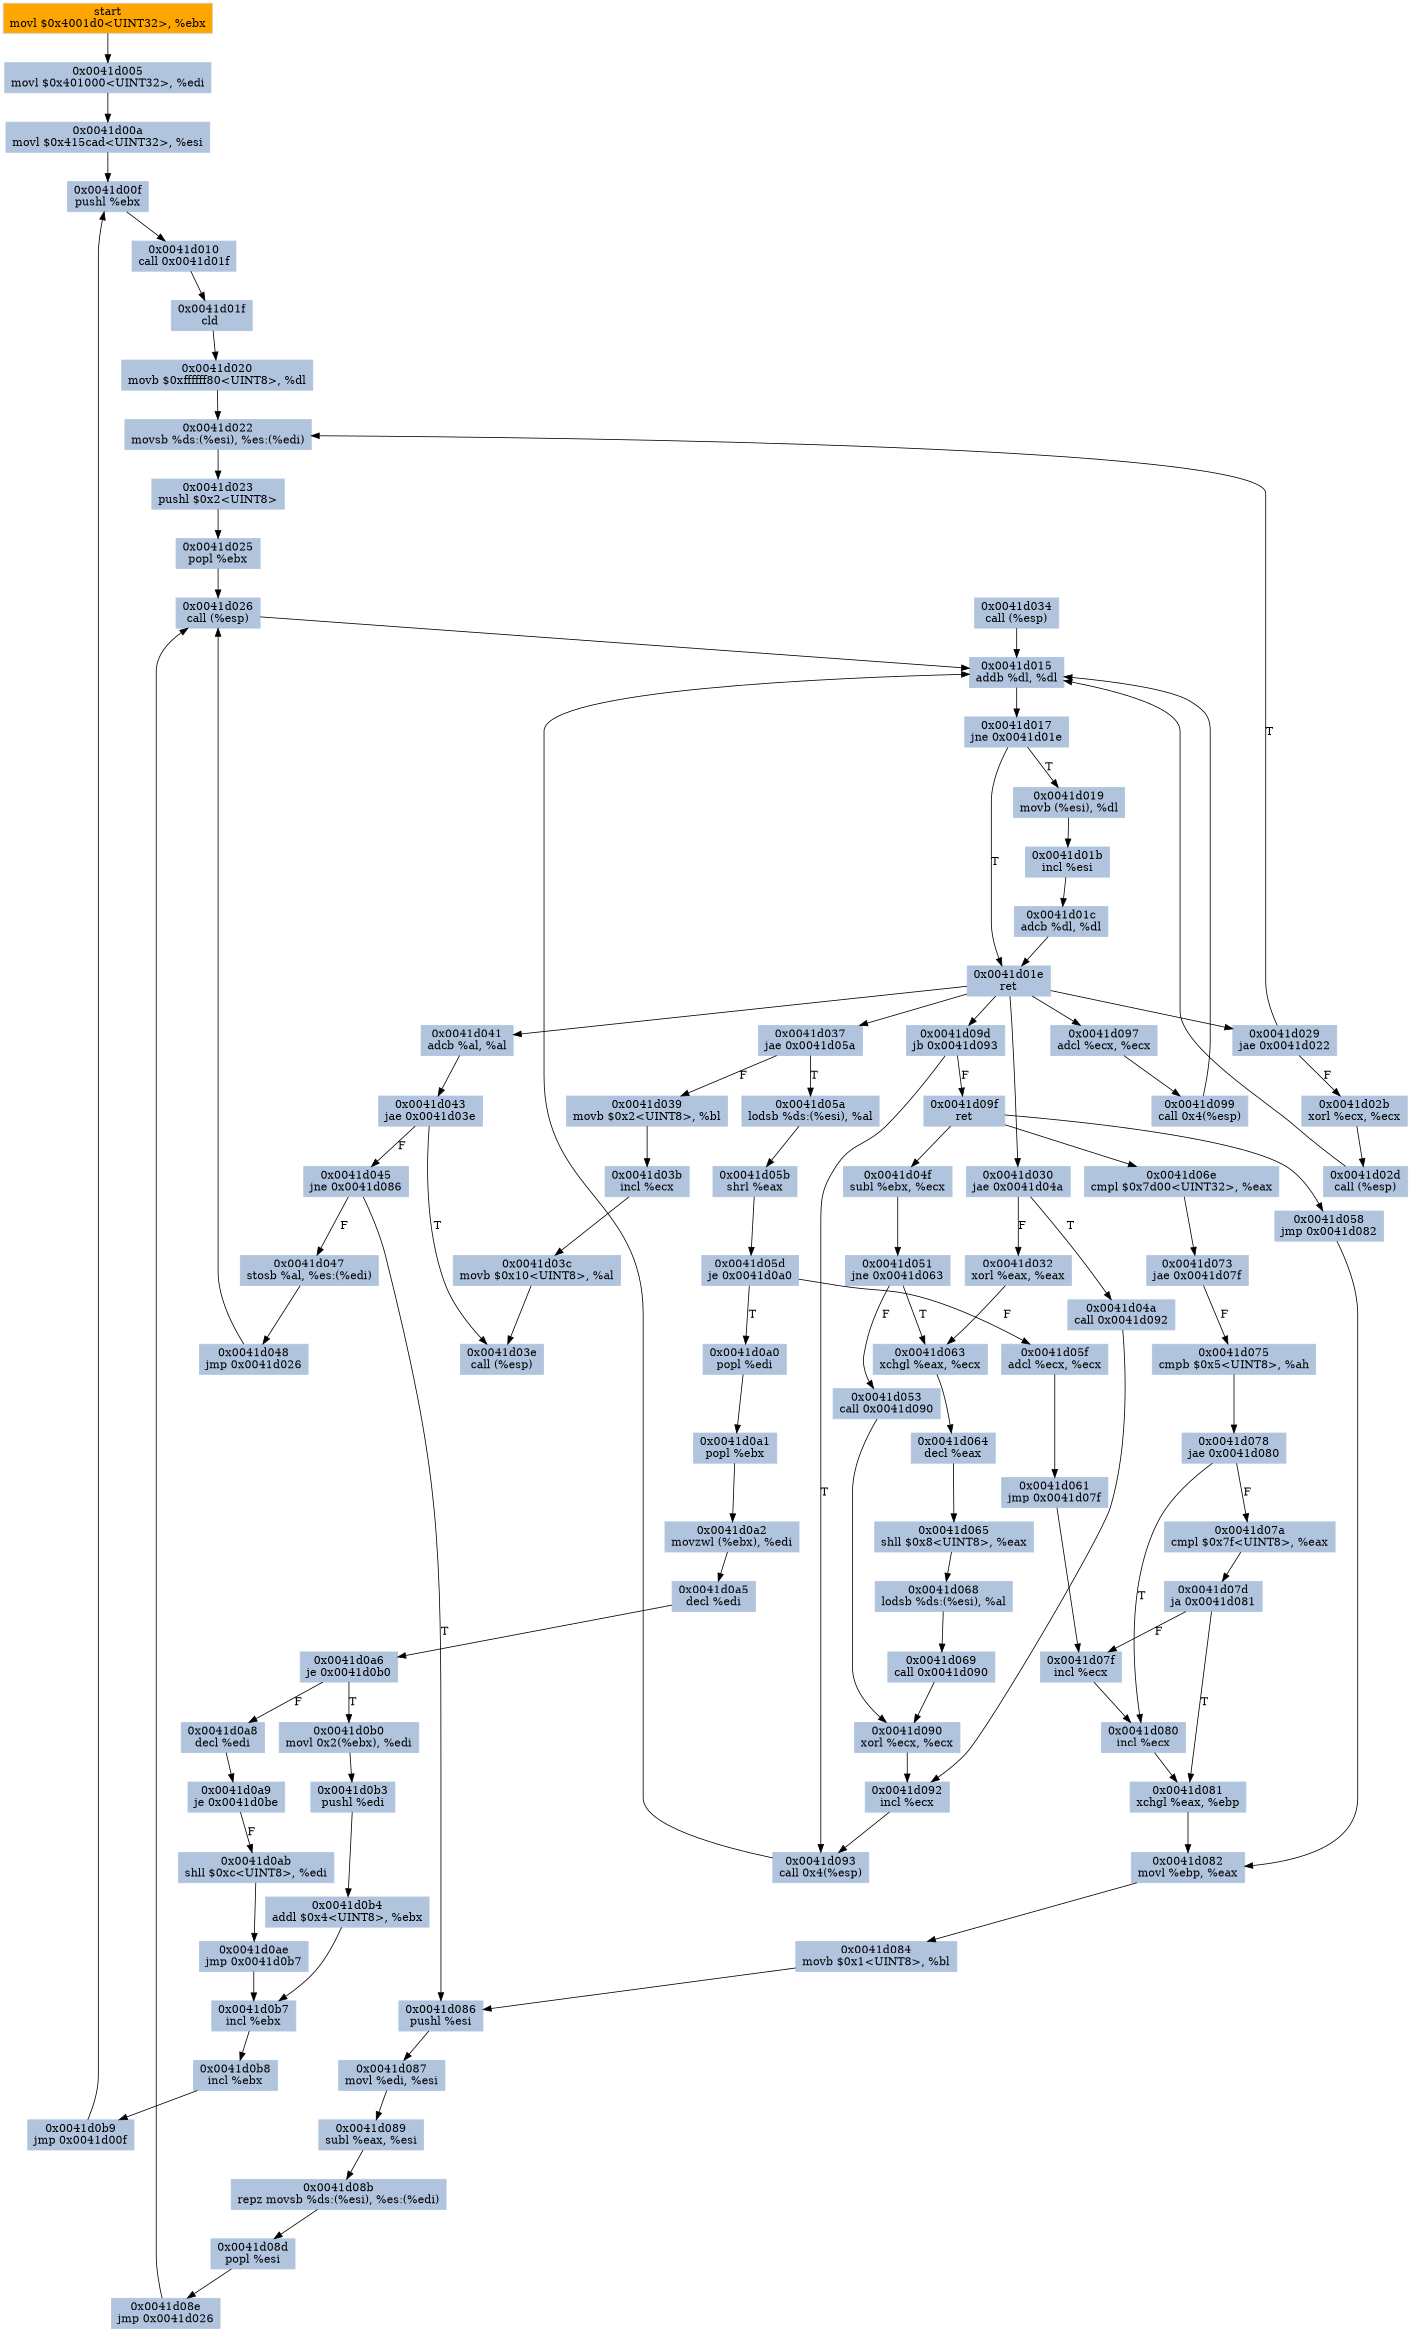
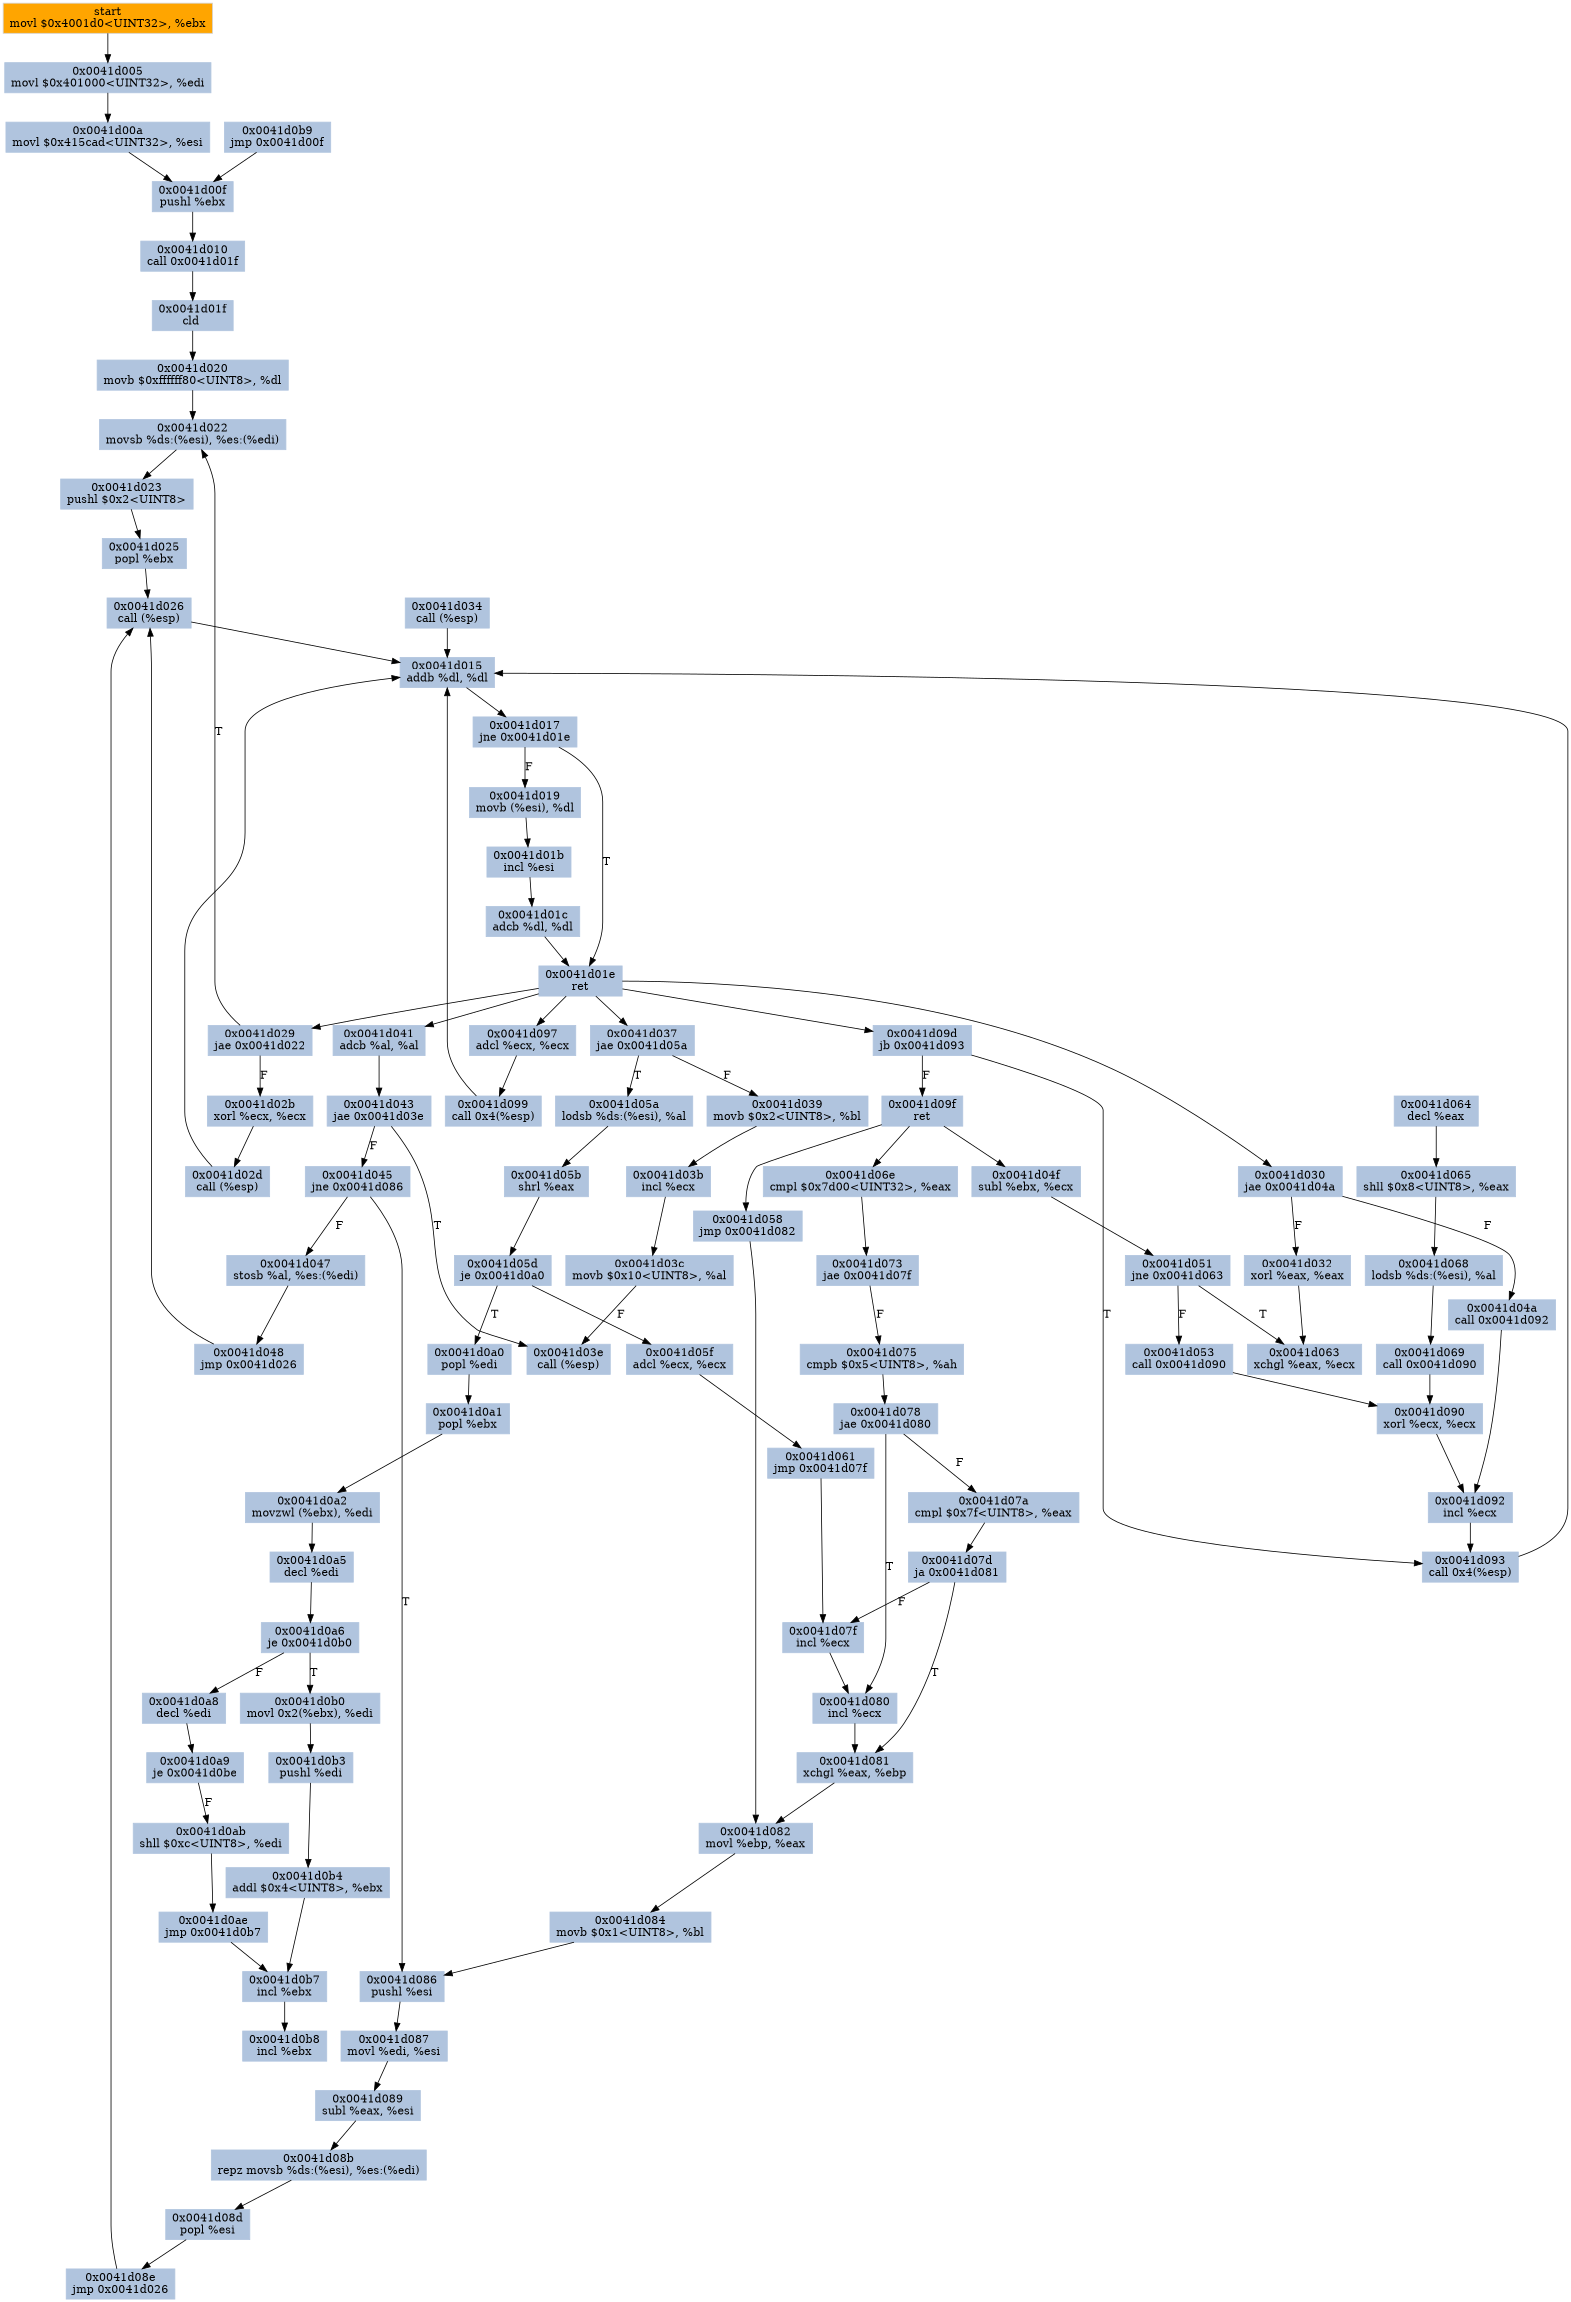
edge "0x0041d017 jne 0x0041d01e" -> "0x0041d019 movb (%esi), %dl": label "T" -> "F"
edge "0x0041d030 jae 0x0041d04a" -> "0x0041d04a call 0x0041d092": label "T" -> "F"
edge "0x0041d063 xchgl %eax, %ecx" -> "0x0041d064 decl %eax": removed
edge "0x0041d0b8 incl %ebx" -> "0x0041d0b9 jmp 0x0041d00f": removed
